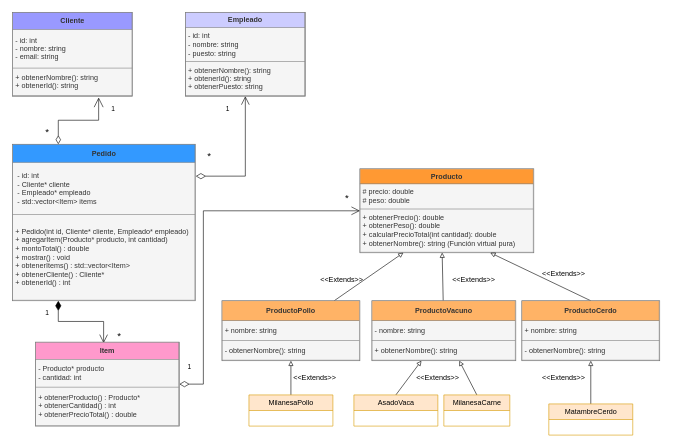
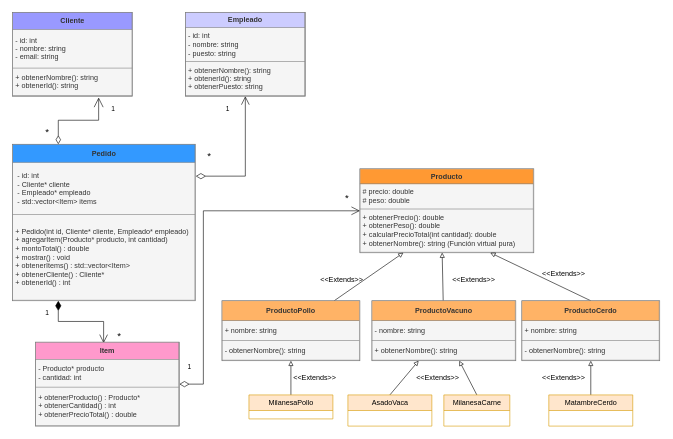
node "MilanesaPollo": size 84x31 -> 84x24
node "AsadoVaca": moved (396, 411) -> (390, 411)
node "MatambreCerdo": moved (591, 420) -> (591, 411)
